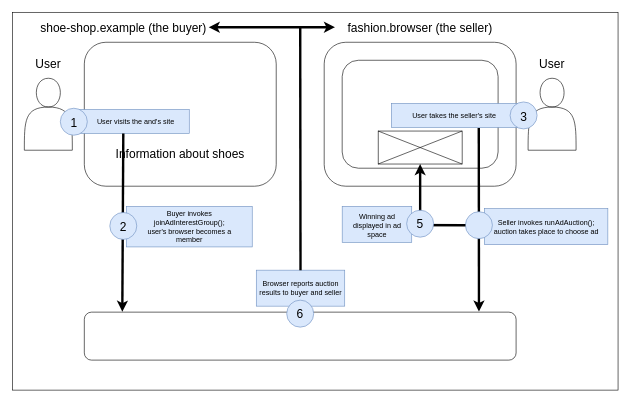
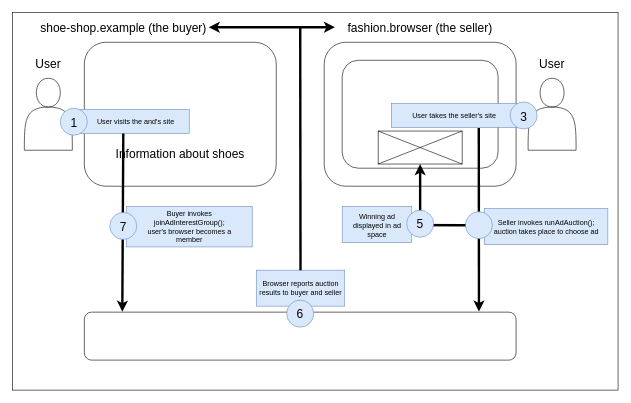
node "2": label "2" -> "7"
